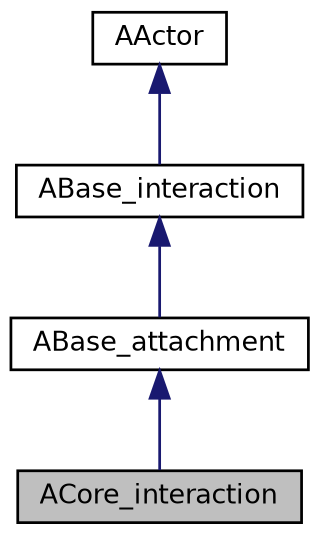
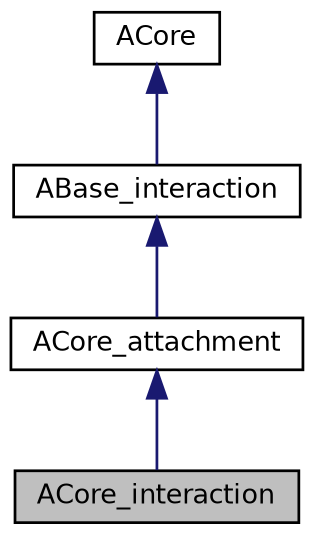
node "AActor": label "AActor" -> "ACore"
node "ABase_attachment": label "ABase_attachment" -> "ACore_attachment"
